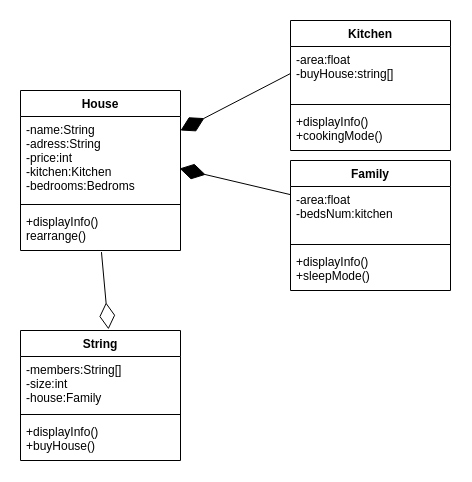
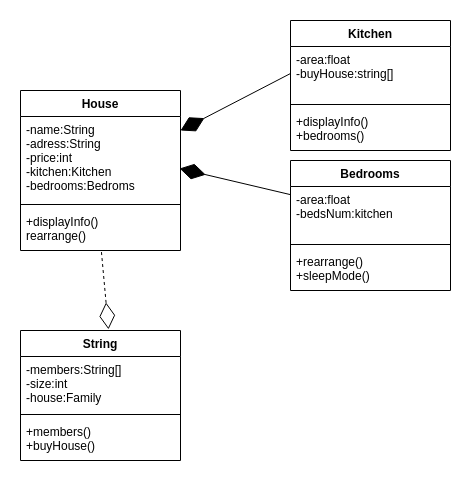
node "+displayInfo() +cookingMode()": label "+displayInfo() +cookingMode()" -> "+displayInfo() +bedrooms()"
node "Family": label "Family" -> "Bedrooms"
node "+displayInfo() +sleepMode()": label "+displayInfo() +sleepMode()" -> "+rearrange() +sleepMode()"
edge "+displayInfo() rearrange()" -> "String": style solid -> dashed
node "+displayInfo() +buyHouse()": label "+displayInfo() +buyHouse()" -> "+members() +buyHouse()"
